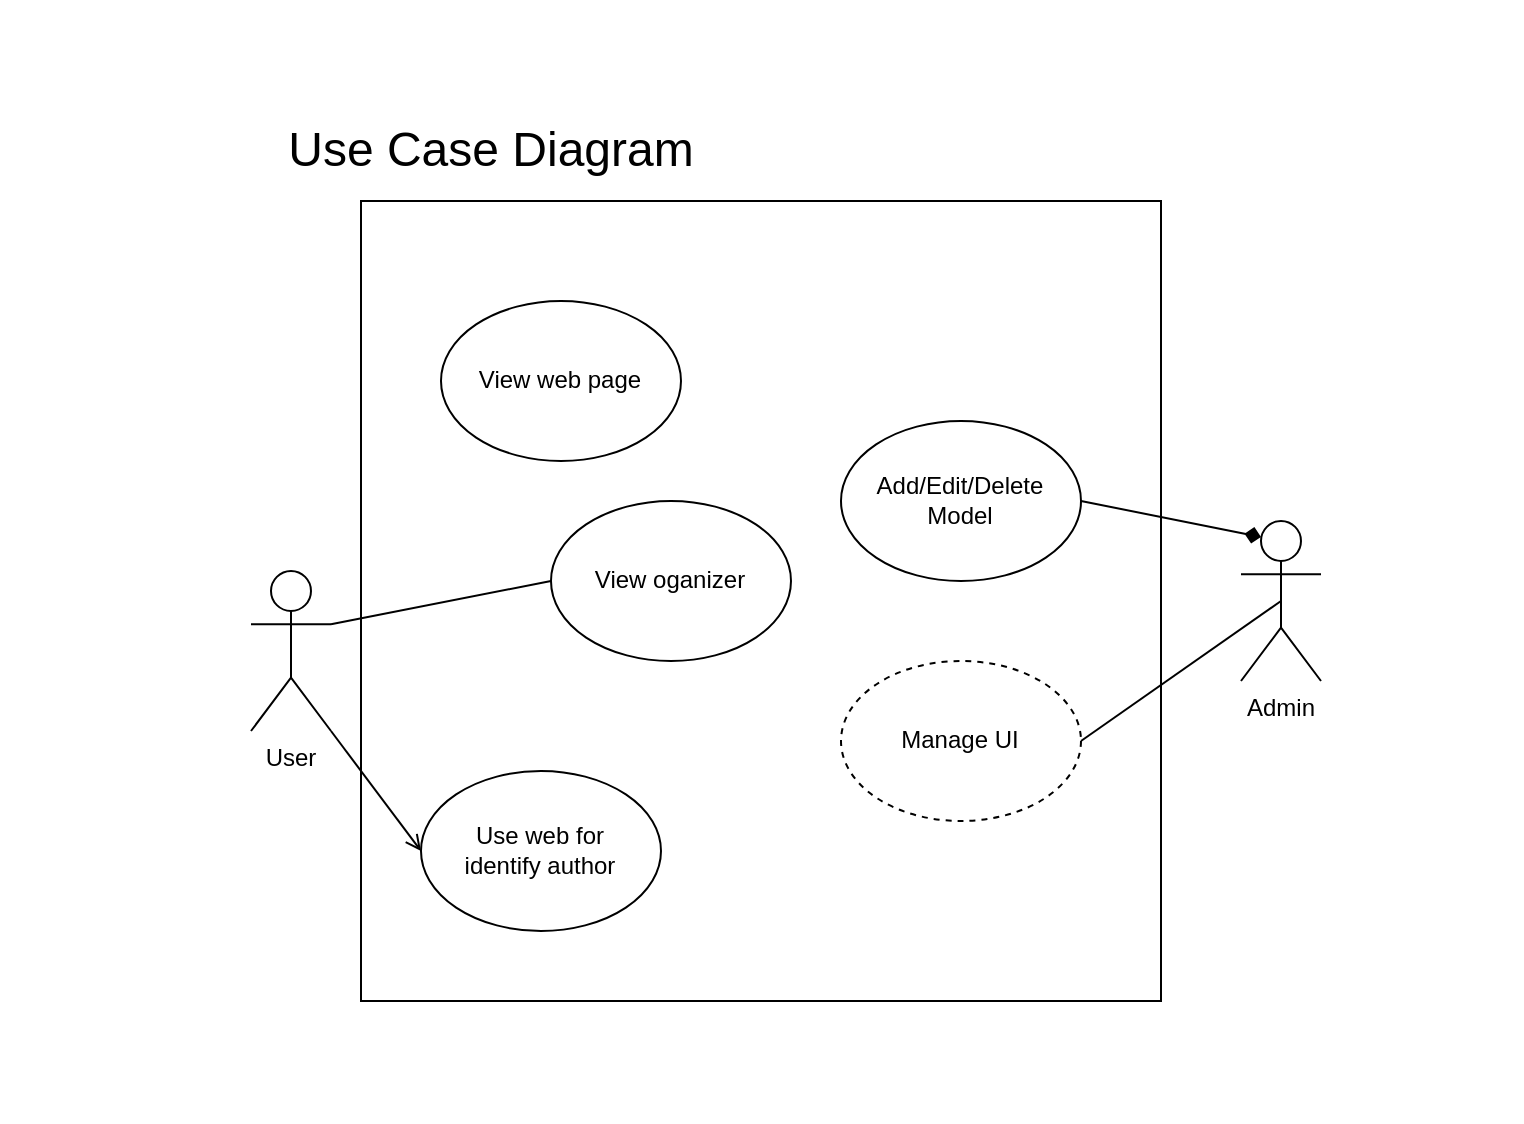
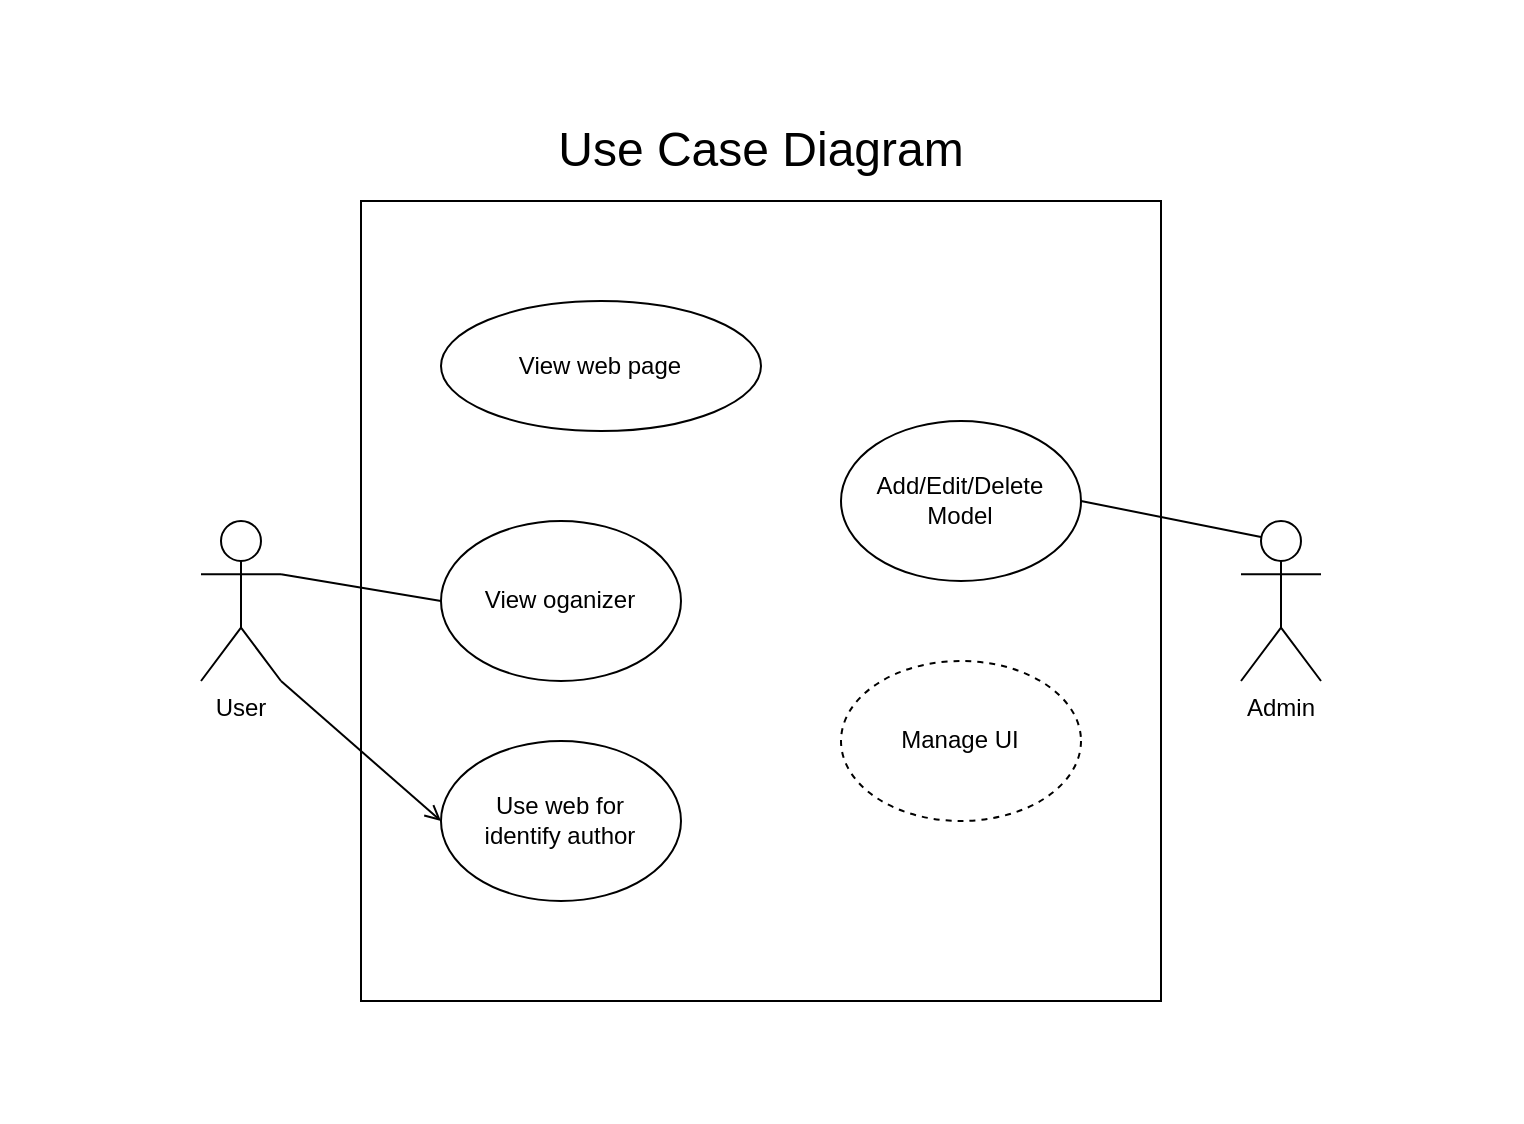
node "Use Case Diagram": moved (491, 151) -> (761, 151)
node "View web page": size 240x160 -> 320x130
edge "Add/Edit/Delete Model" -> "Admin": arrowhead diamond -> none
node "View oganizer": moved (671, 581) -> (561, 601)
node "User": moved (291, 651) -> (241, 601)
edge "Admin" -- "Manage UI": removed
node "Use web for identify author": moved (541, 851) -> (561, 821)
